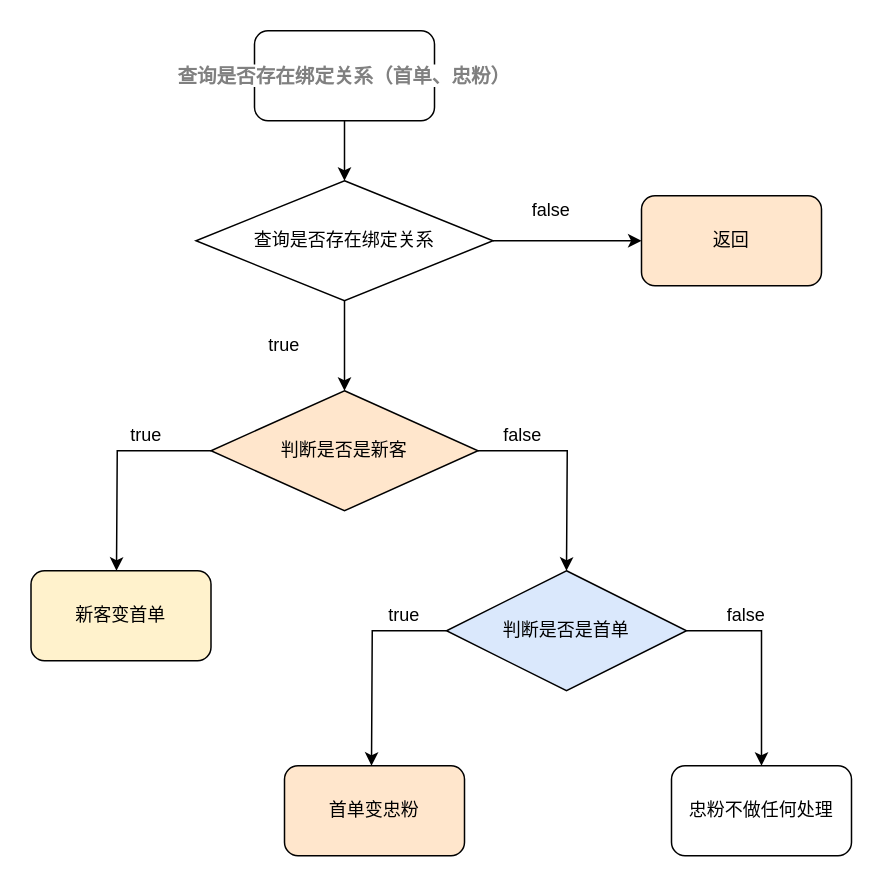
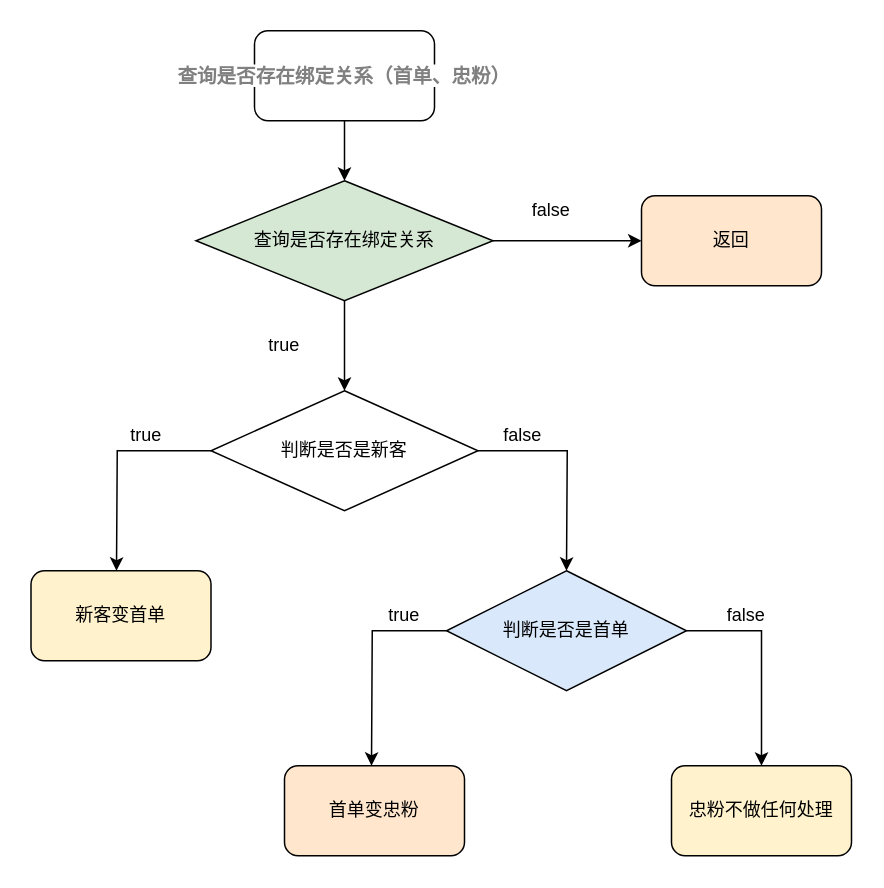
node "查询是否存在绑定关系": fillcolor #ffffff -> #d5e8d4
node "判断是否是新客": fillcolor #ffe6cc -> #ffffff
node "忠粉不做任何处理": fillcolor #ffffff -> #fff2cc
